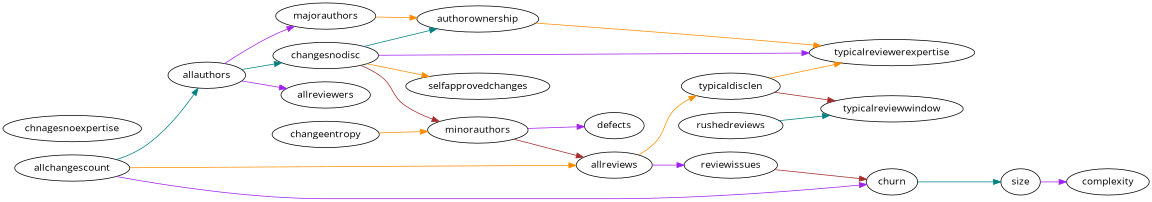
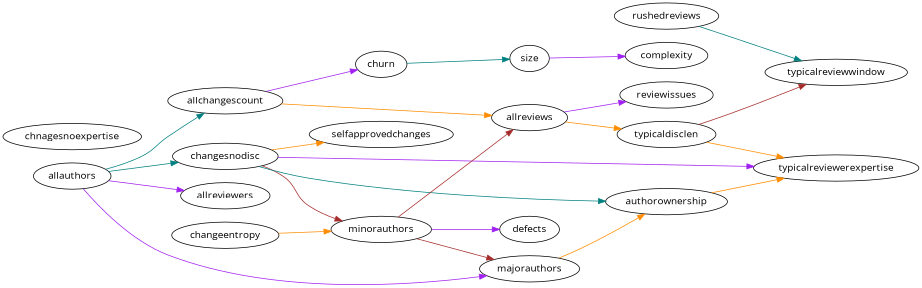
edge "allchangescount" -> "allauthors": reversed
edge "reviewissues" -> "churn": removed
edge "minorauthors" -> "majorauthors": added
